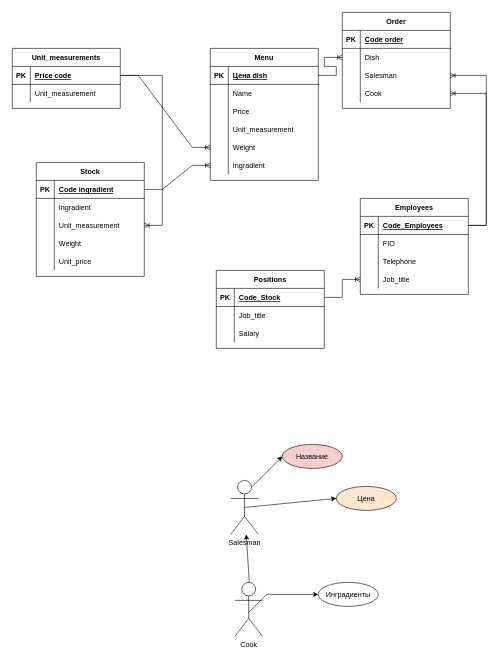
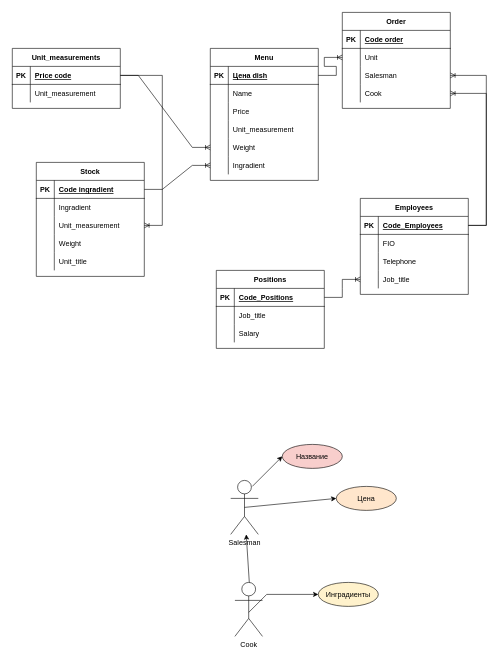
node "Dish": label "Dish" -> "Unit"
node "Unit_price": label "Unit_price" -> "Unit_title"
node "Code_Stock": label "Code_Stock" -> "Code_Positions"
node "Инградиенты": fillcolor #ffffff -> #fff2cc
